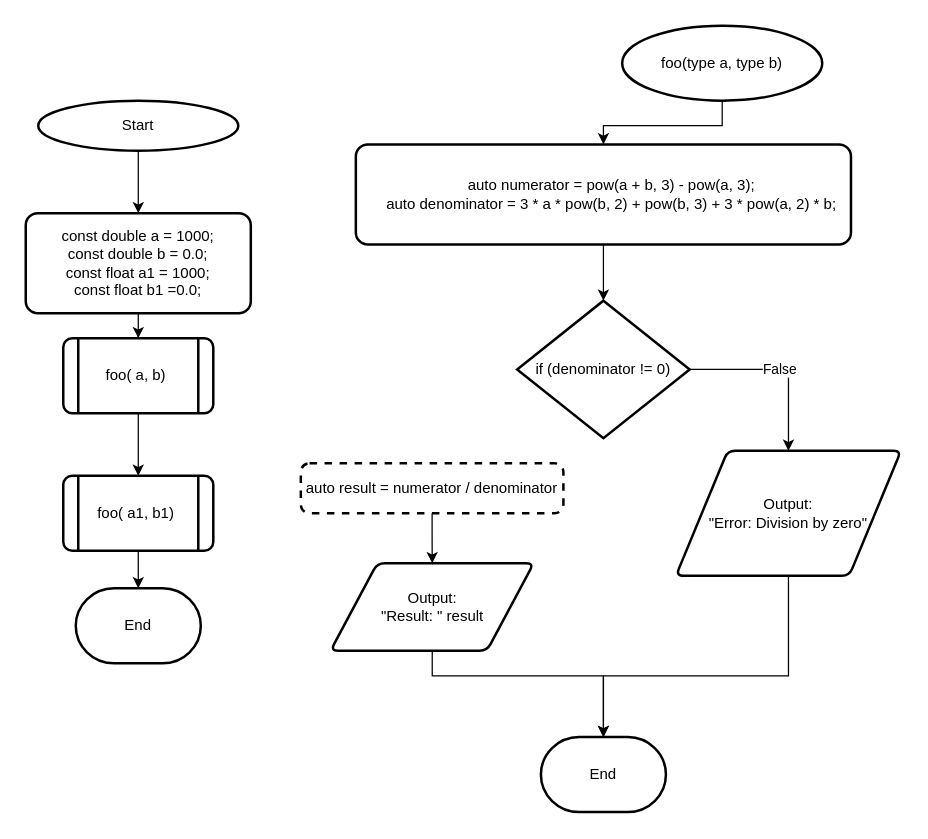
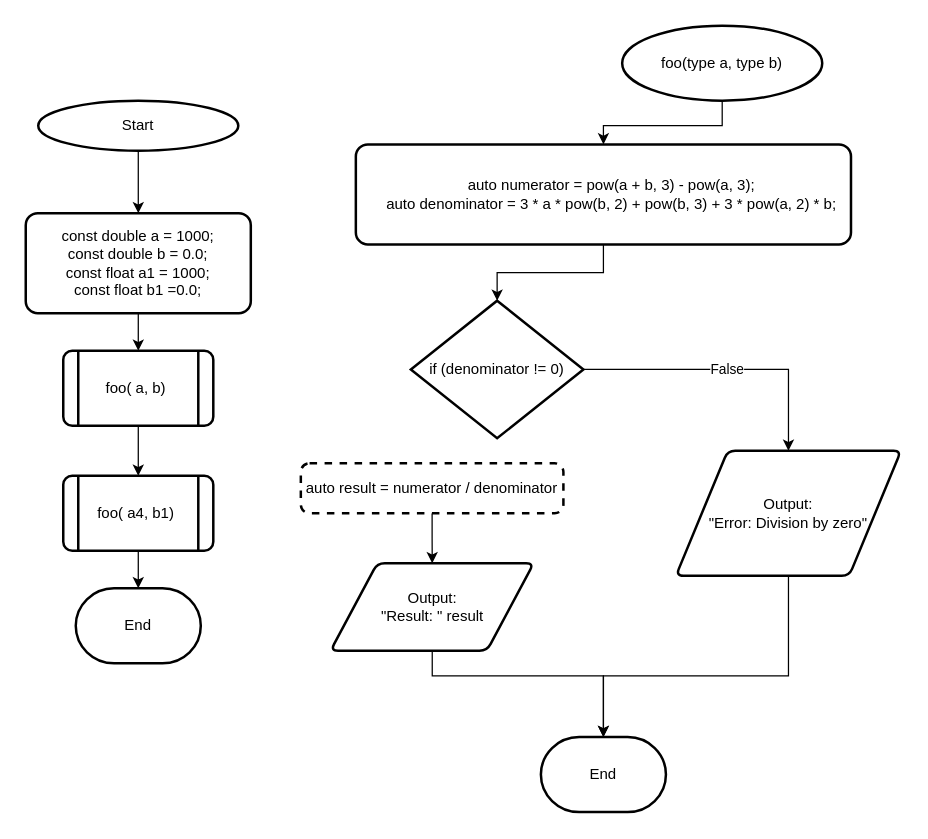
node "if (denominator != 0)": moved (603, 369) -> (497, 369)
node "foo( a, b)": moved (138, 376) -> (138, 388)
node "foo( a1, b1)": label "foo( a1, b1)" -> "foo( a4, b1)"
